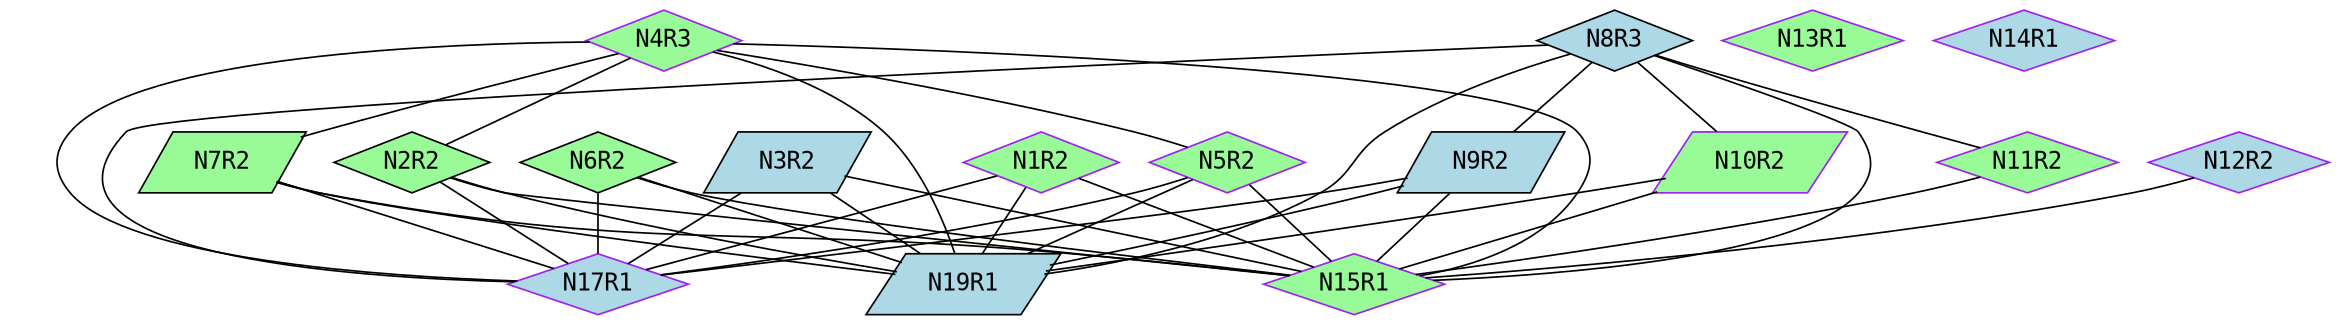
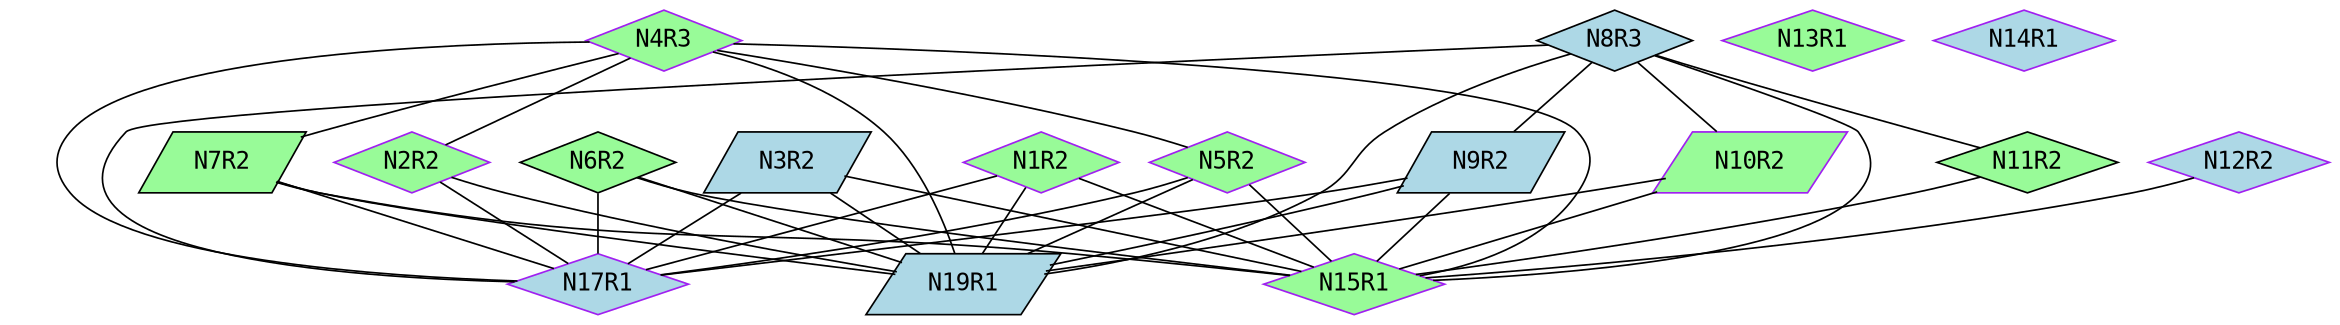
node "N2R2": color black -> purple
node "N11R2": color purple -> black
edge "N2R2" -- "N15R1": removed
